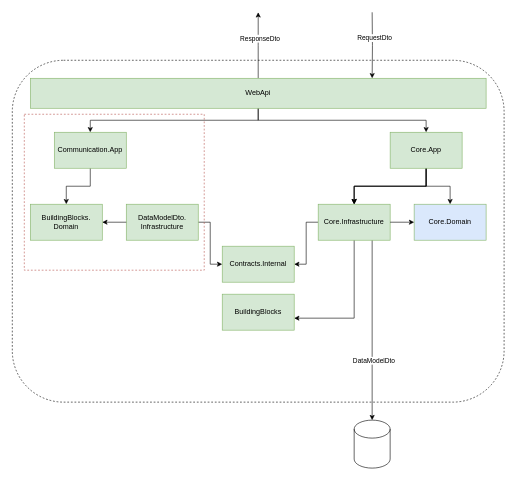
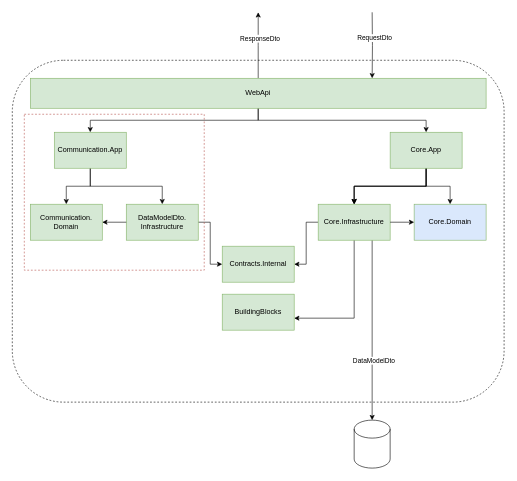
edge "Communication.App" -> "DataModelDto. Infrastructure": added
node "BuildingBlocks. Domain": label "BuildingBlocks. Domain" -> "Communication. Domain"
